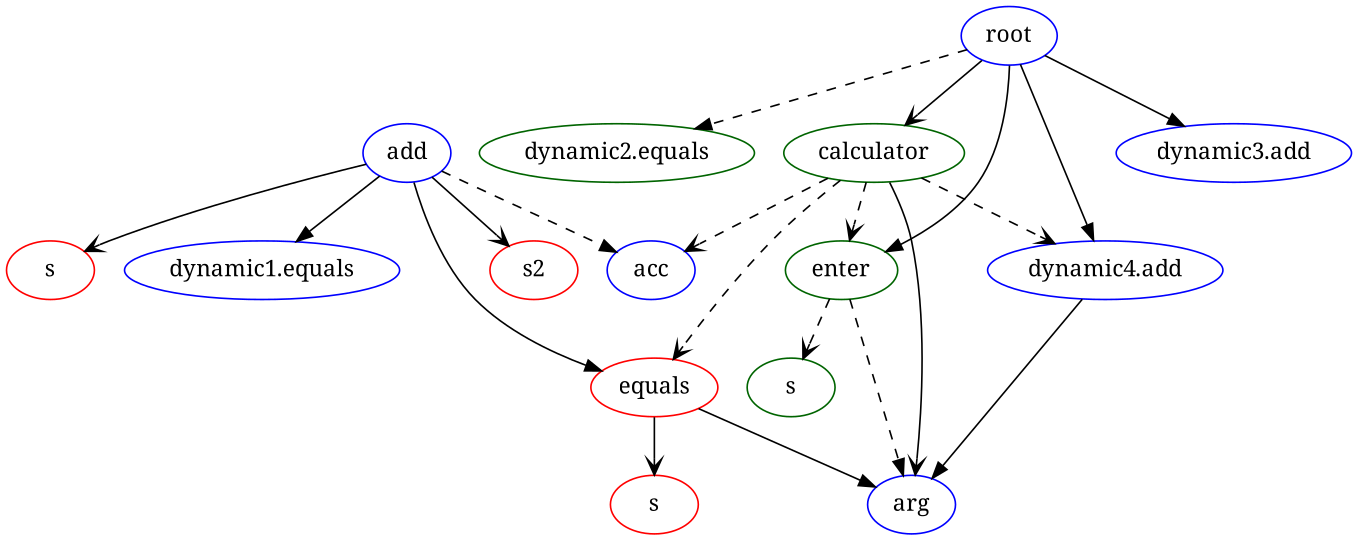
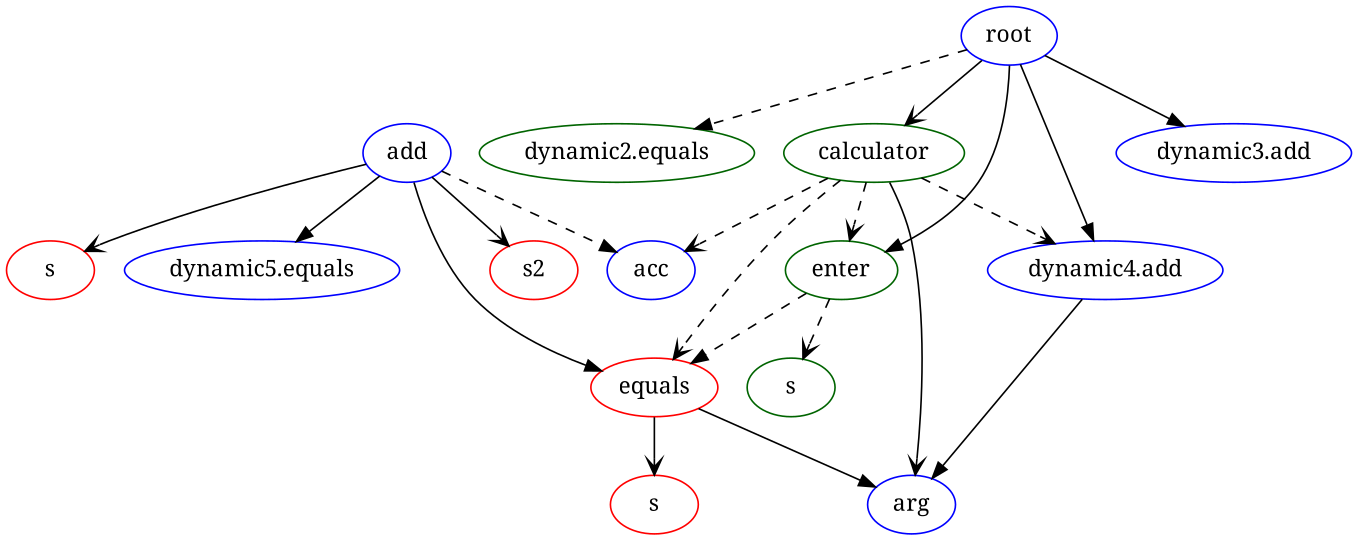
node "dynamic1.equals": label "dynamic1.equals" -> "dynamic5.equals"
edge "enter" -> "arg": now "enter" -> "equals"
